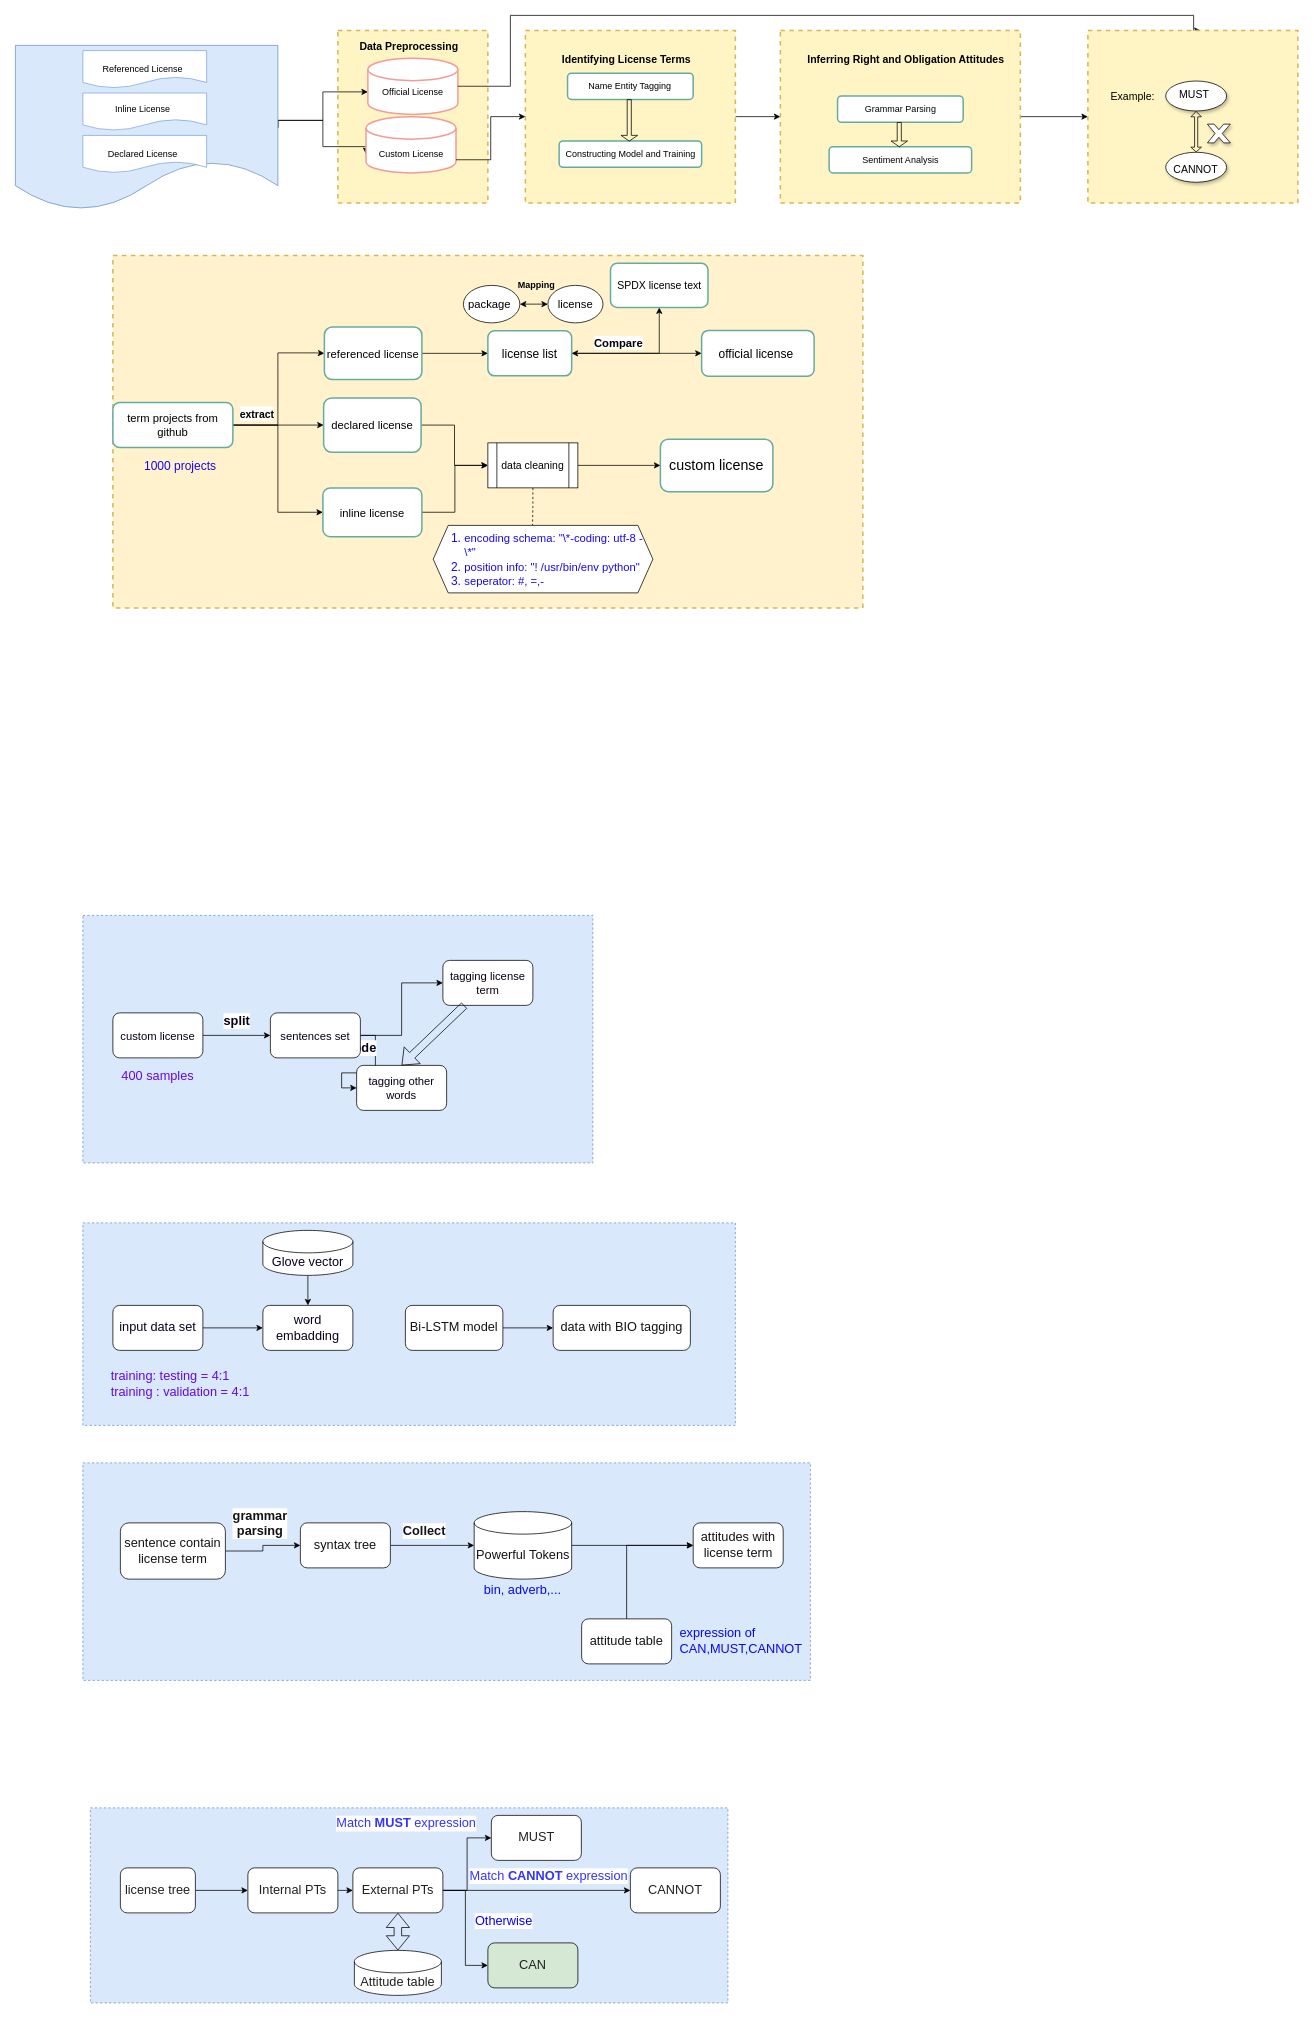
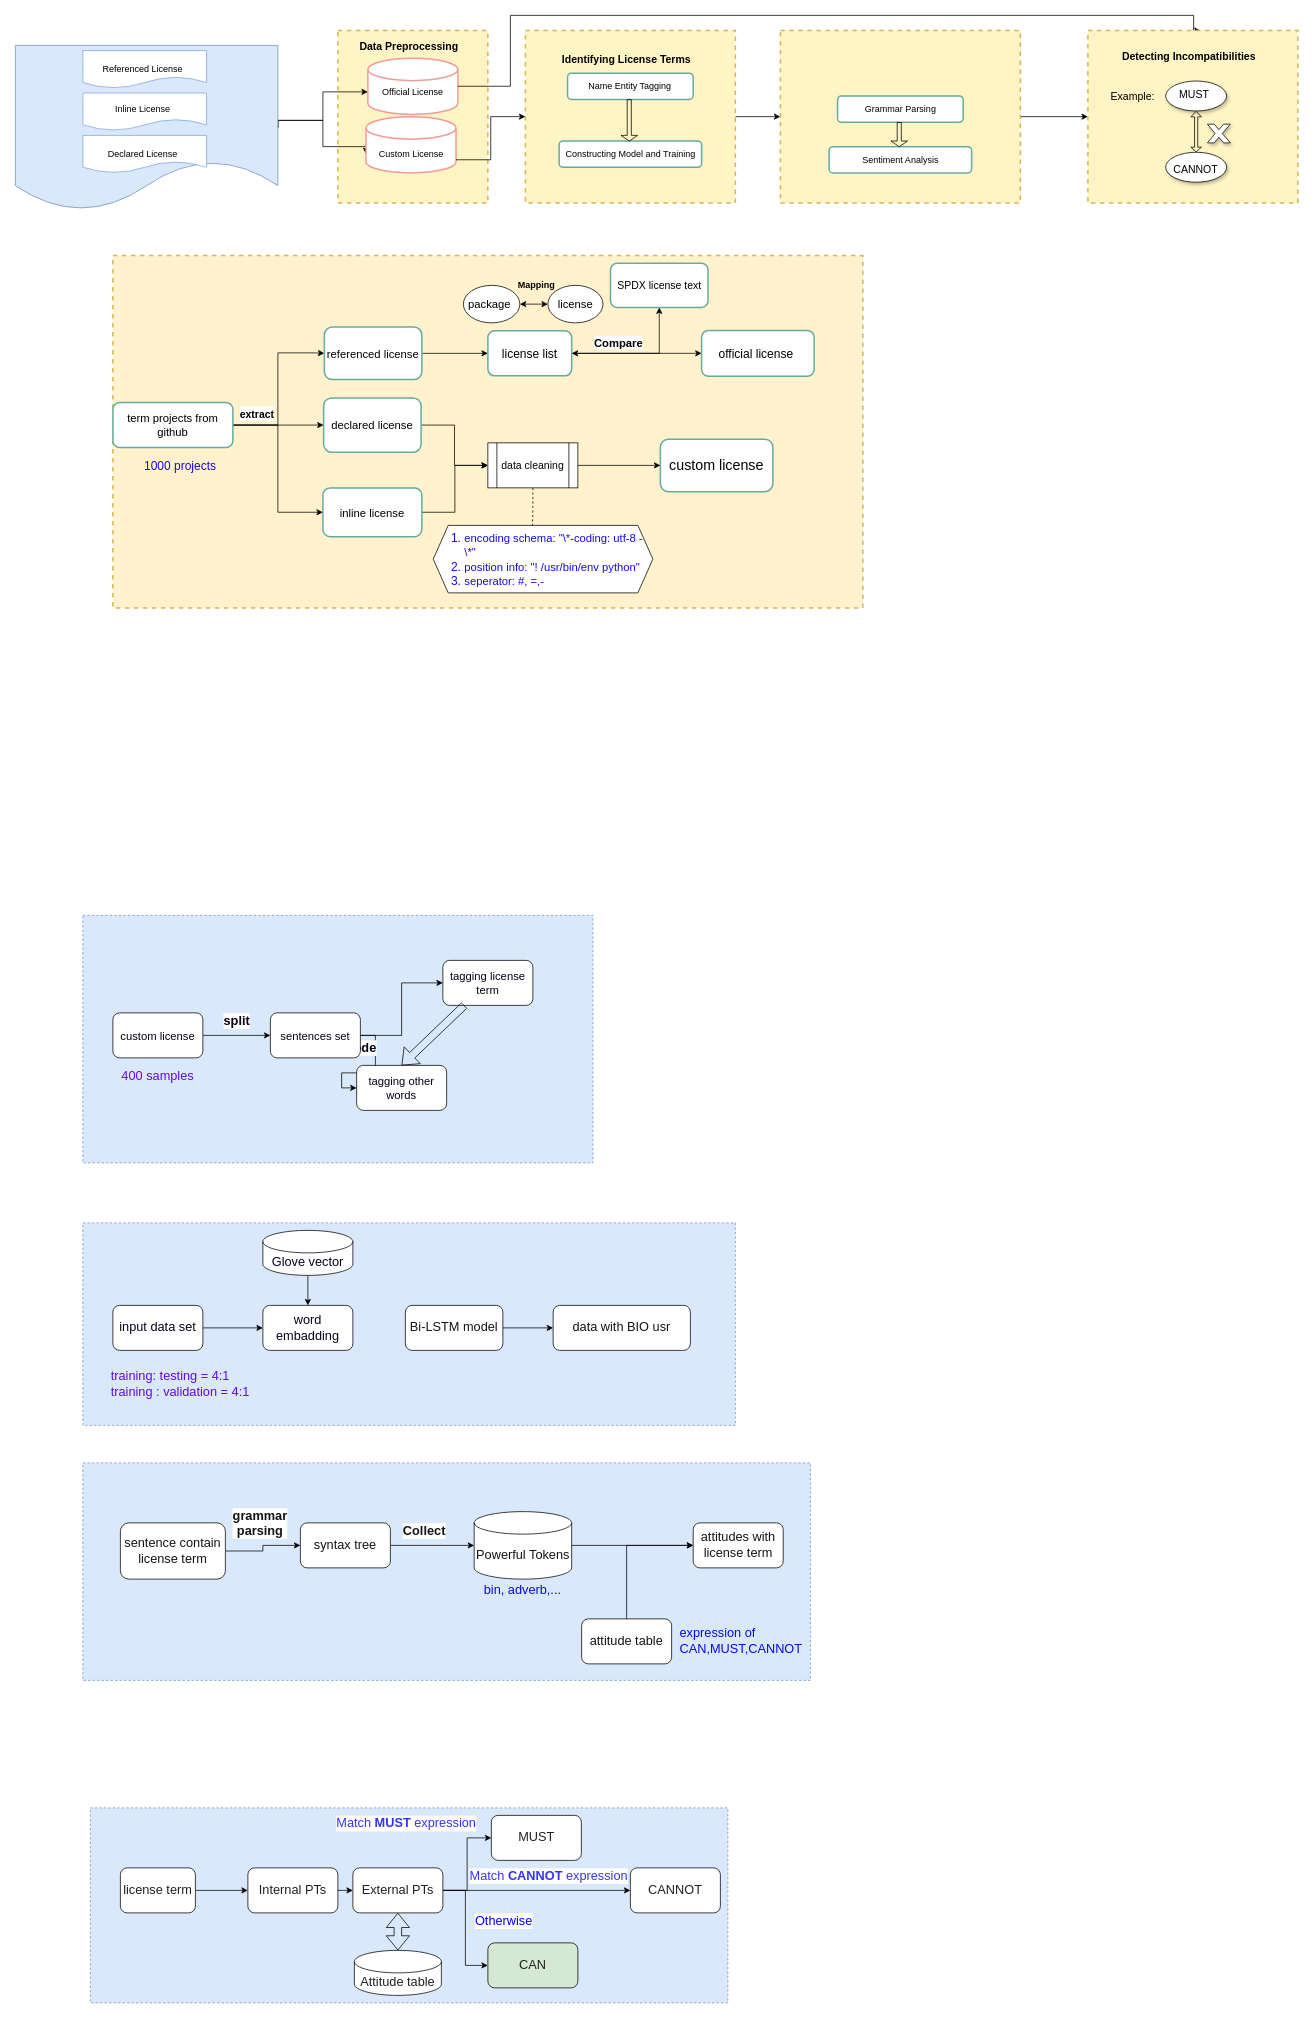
node "Detecting Incompatibilities": added
node "Inferring Right and Obligation Attitudes": removed
node "data with BIO tagging": label "data with BIO tagging" -> "data with BIO usr"
node "license tree": label "license tree" -> "license term"
